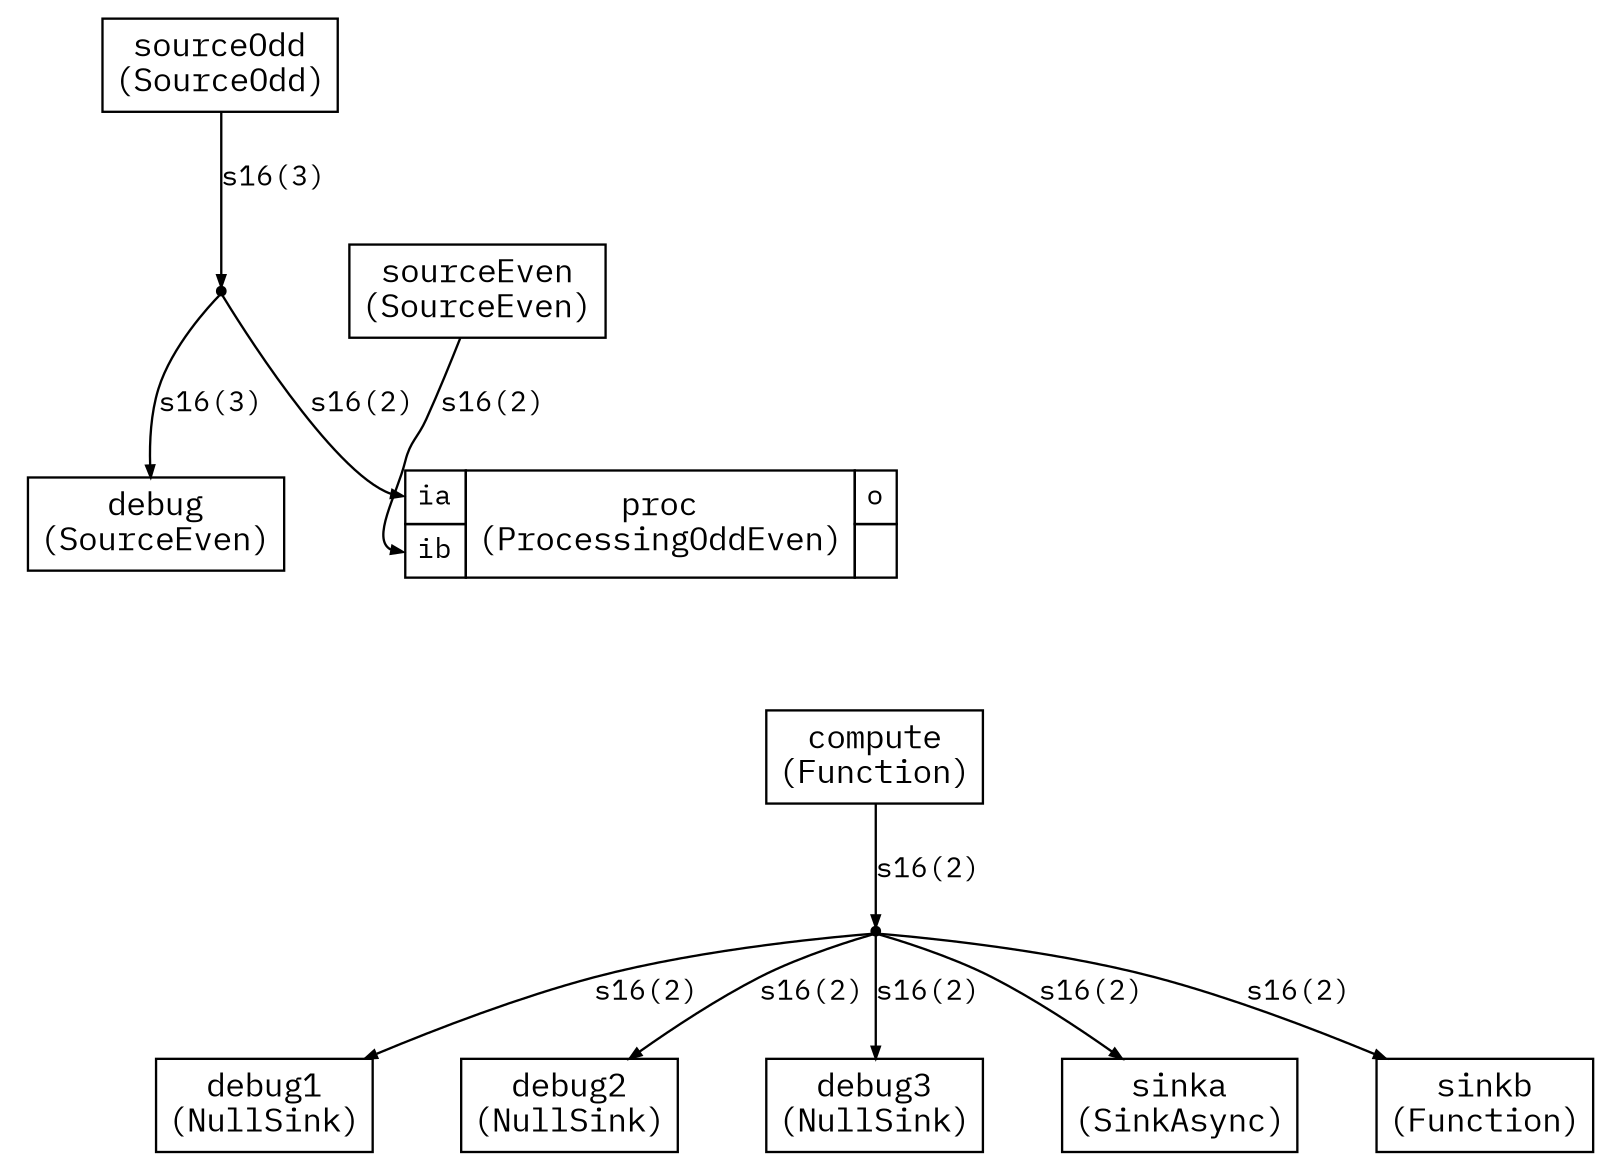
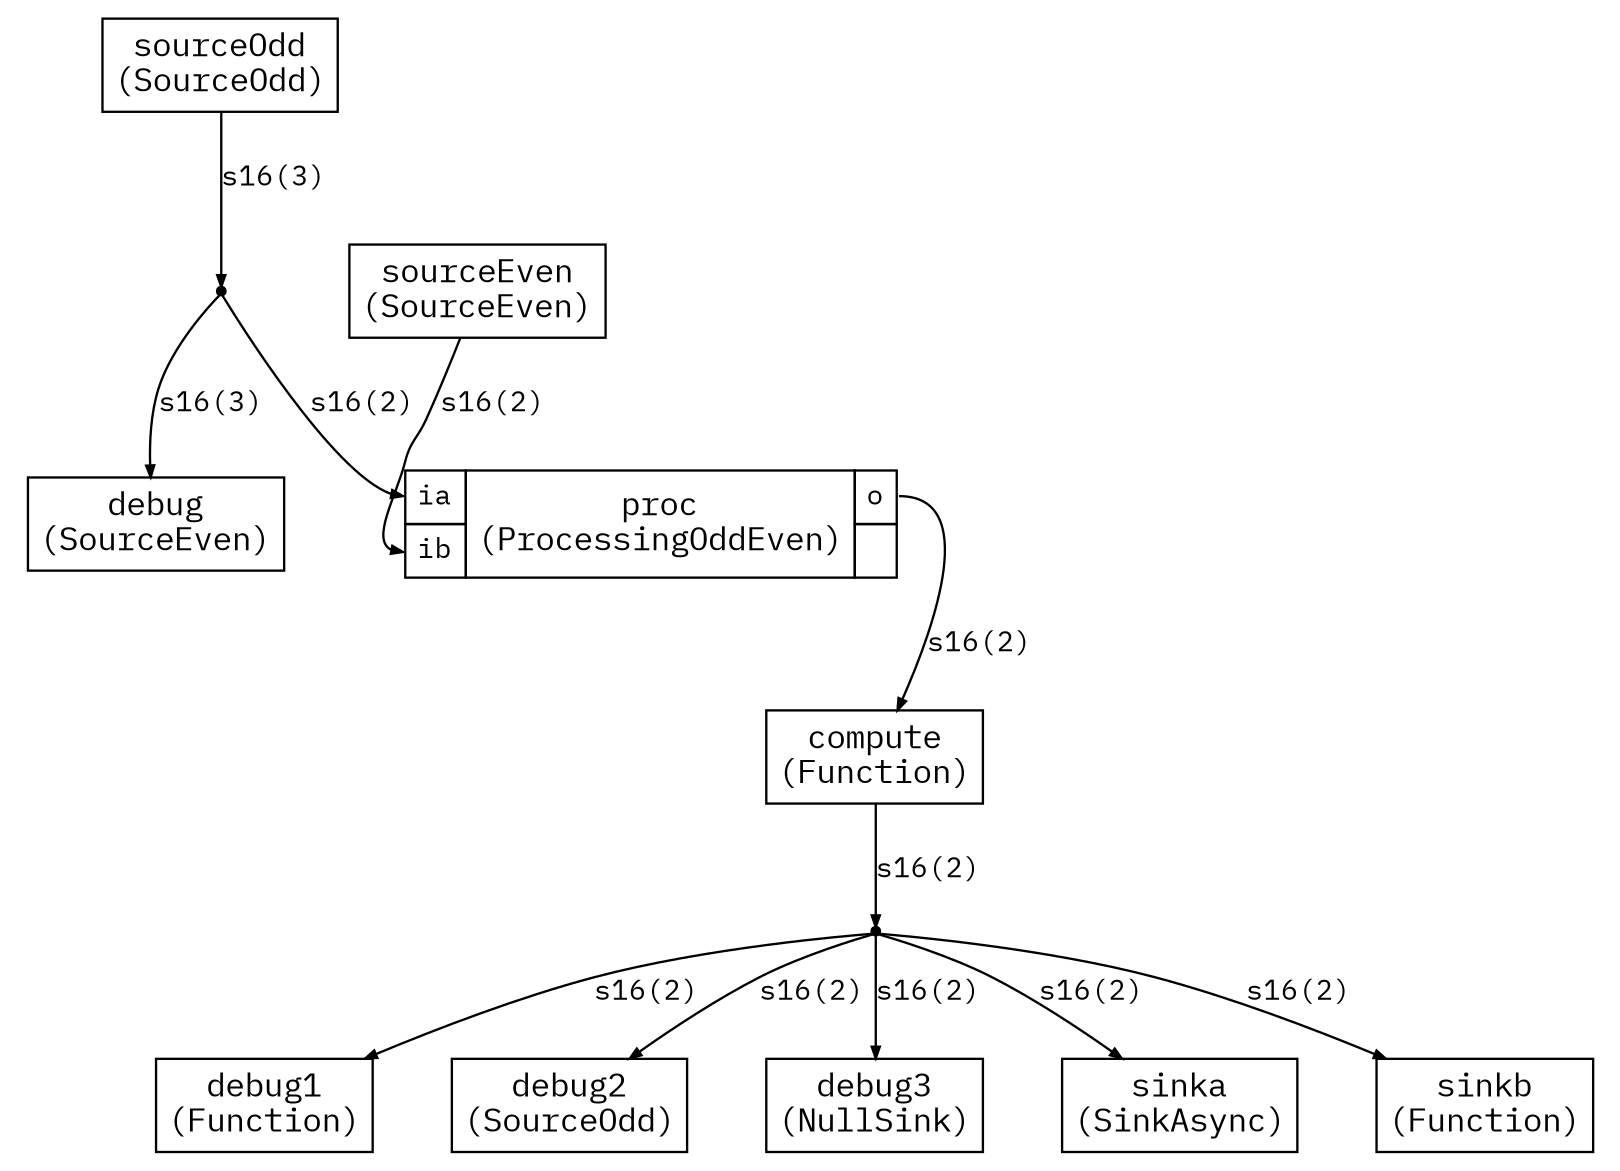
edge "ia" -> "compute": added, label "s16(2)"
node "debug1": text "(NullSink)" -> "(Function)"
node "debug2": text "(NullSink)" -> "(SourceOdd)"
